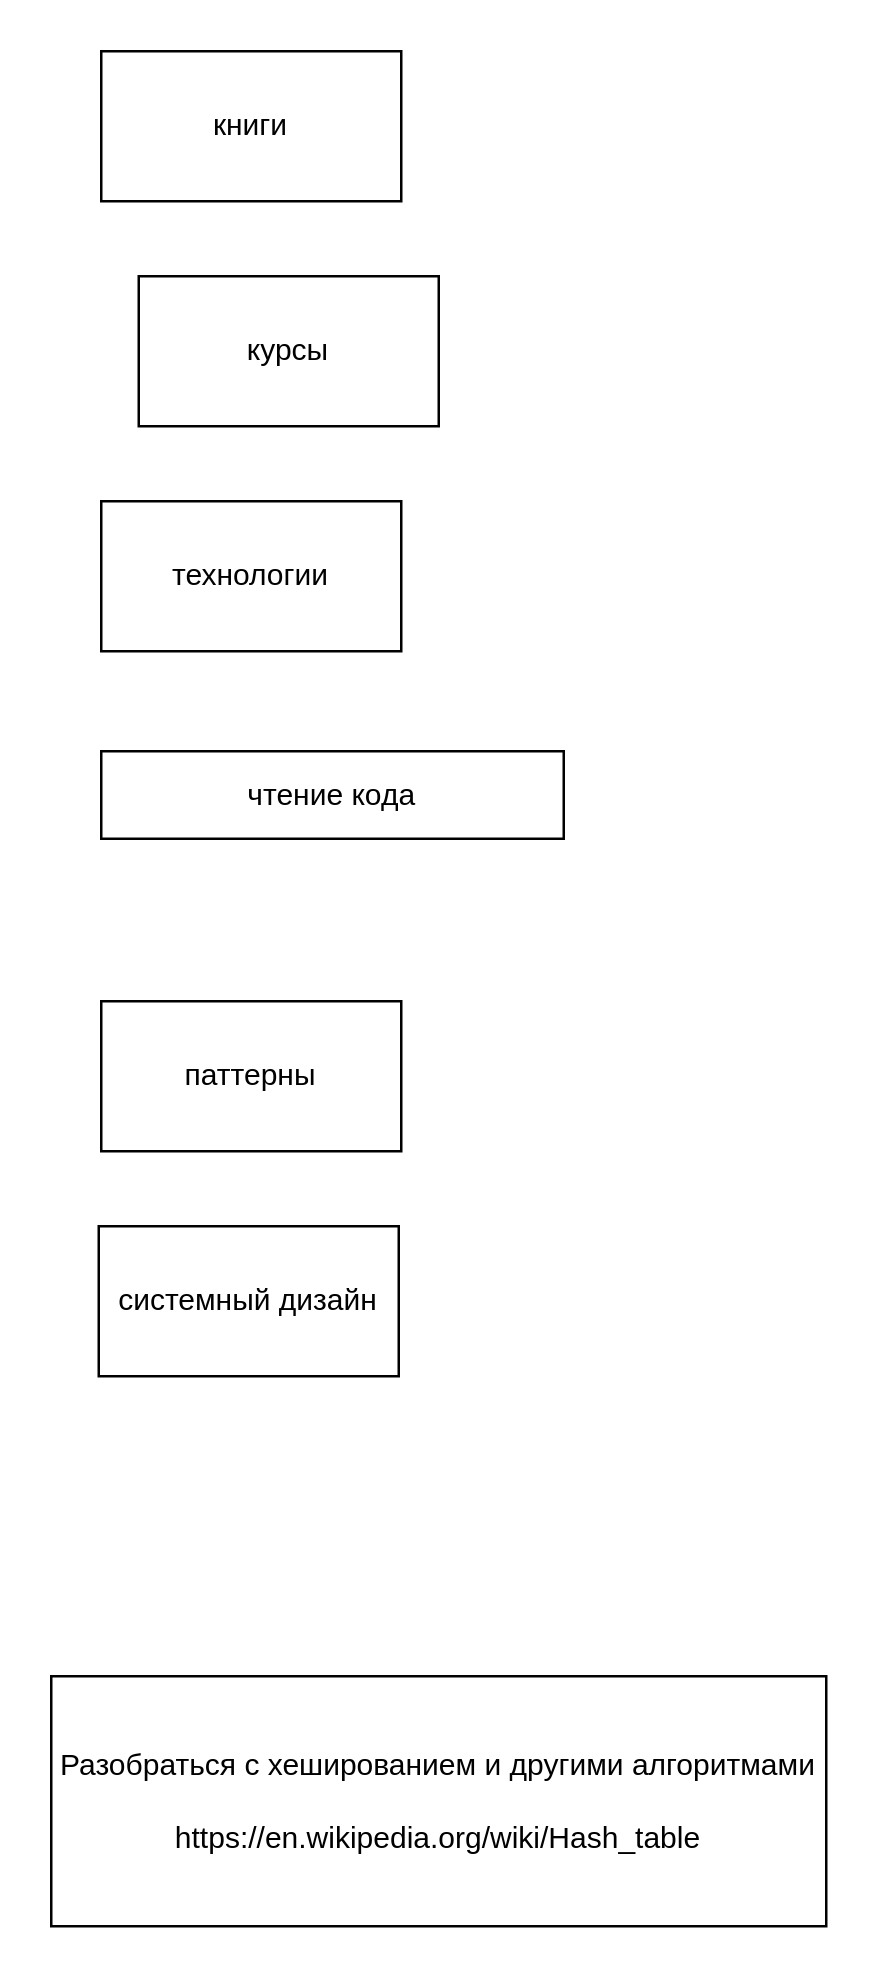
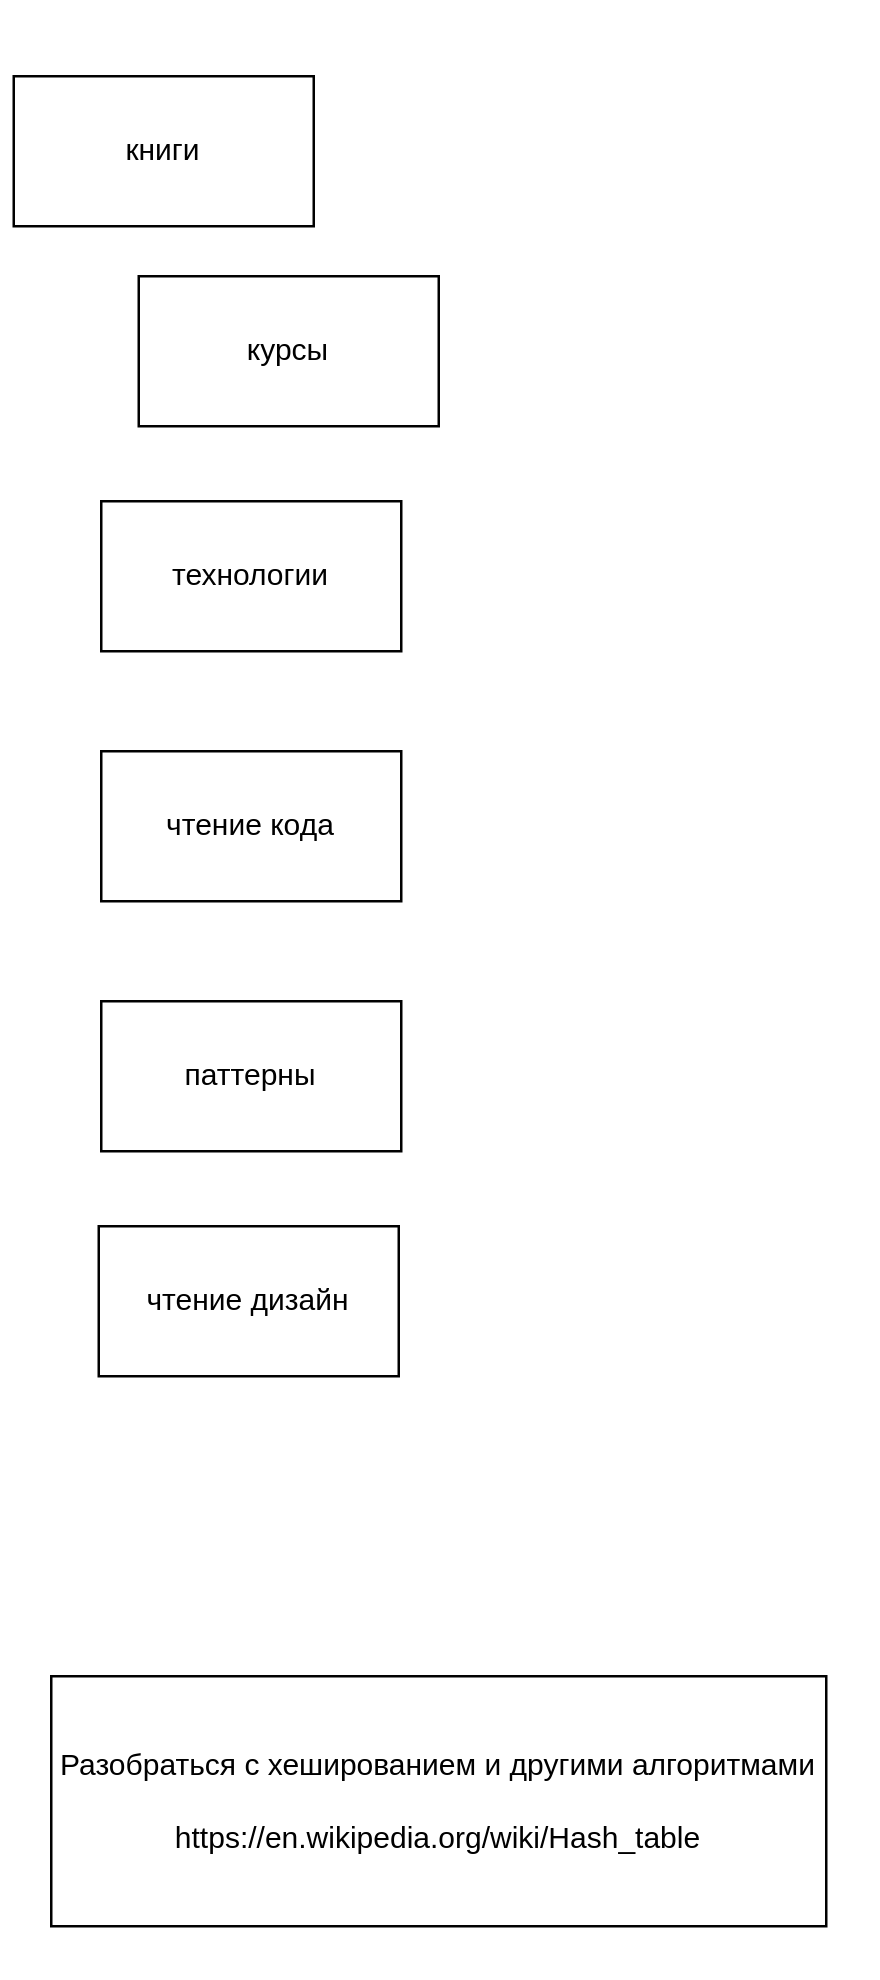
node "книги": moved (251, 126) -> (164, 151)
node "чтение кода": size 463x88 -> 300x150
node "системный дизайн": label "системный дизайн" -> "чтение дизайн"
